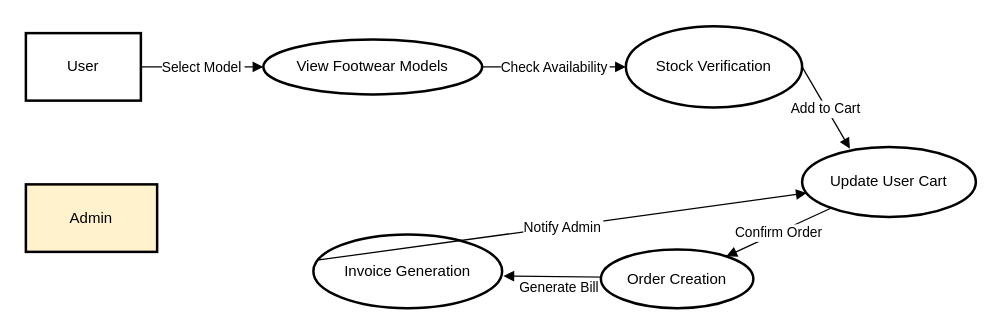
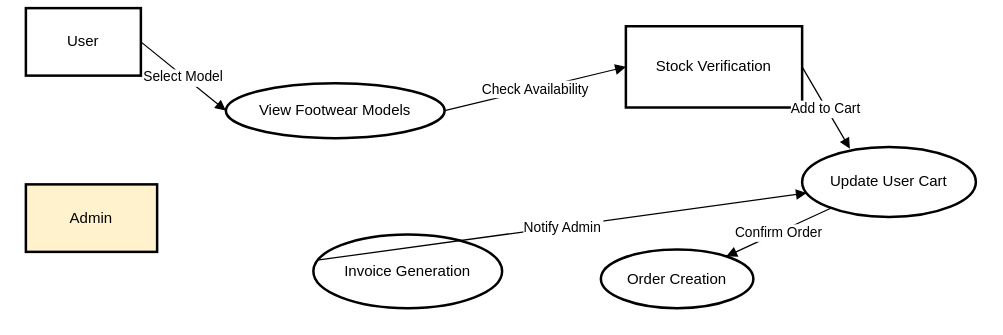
node "User": moved (83, 67) -> (83, 42)
node "View Footwear Models": moved (373, 67) -> (335, 111)
node "Stock Verification": shape ellipse -> rectangle
edge "Order Creation" -> "Invoice Generation": removed, label "Generate Bill"
